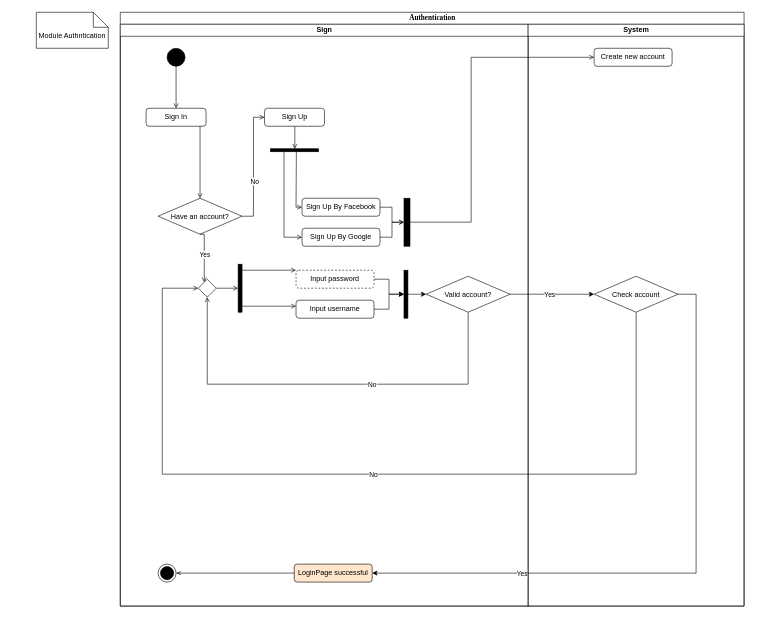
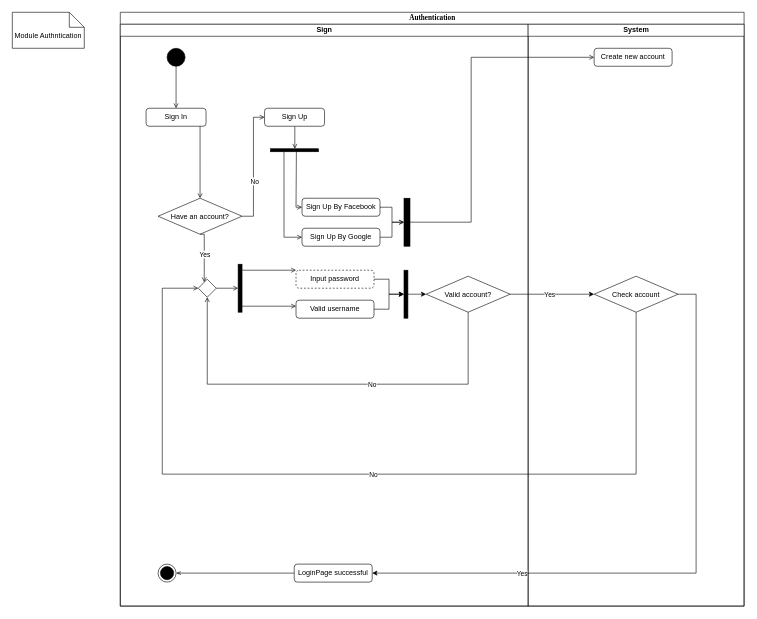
node "Module Authntication": moved (72, 30) -> (48, 30)
node "Input username": label "Input username" -> "Valid username"
node "LoginPage successful": fillcolor #ffe6cc -> #ffffff
